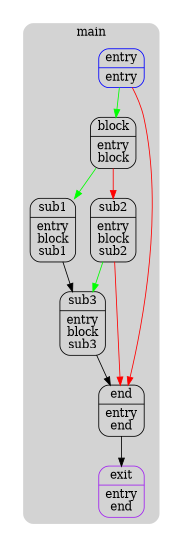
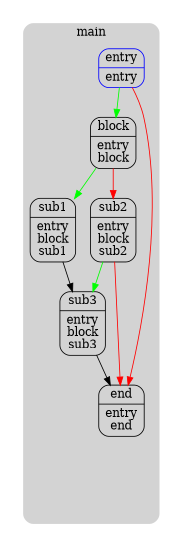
node "exit": removed
